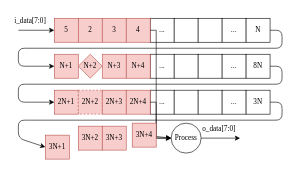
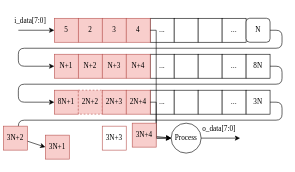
node "N": shape rectangle -> rounded rectangle
node "N+2": shape diamond -> rectangle
node "2N+1": label "2N+1" -> "8N+1"
node "3N+2": moved (90, 138) -> (15, 138)
node "3N+3": fillcolor #f8cecc -> #ffffff
